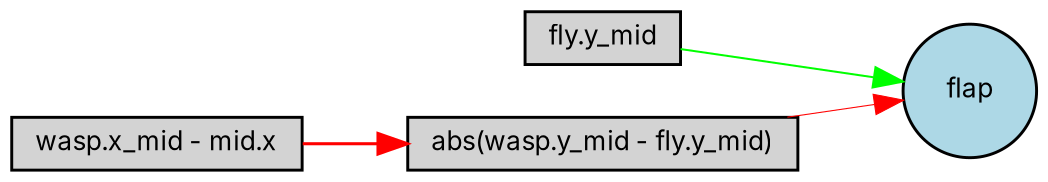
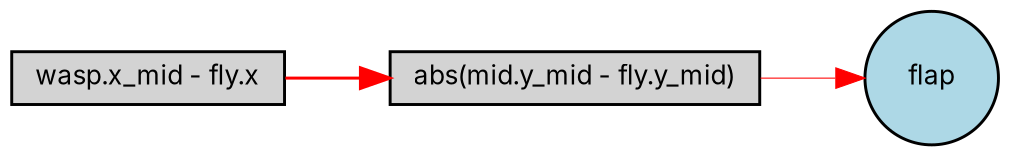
node "fly.y_mid": removed
node "wasp.x_mid - mid.x": label "wasp.x_mid - mid.x" -> "wasp.x_mid - fly.x"
node "abs(wasp.y_mid - fly.y_mid)": label "abs(wasp.y_mid - fly.y_mid)" -> "abs(mid.y_mid - fly.y_mid)"
